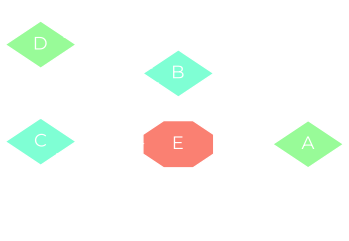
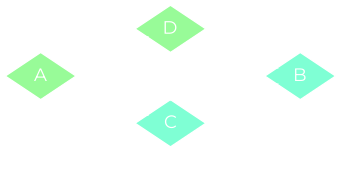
node "E": removed
